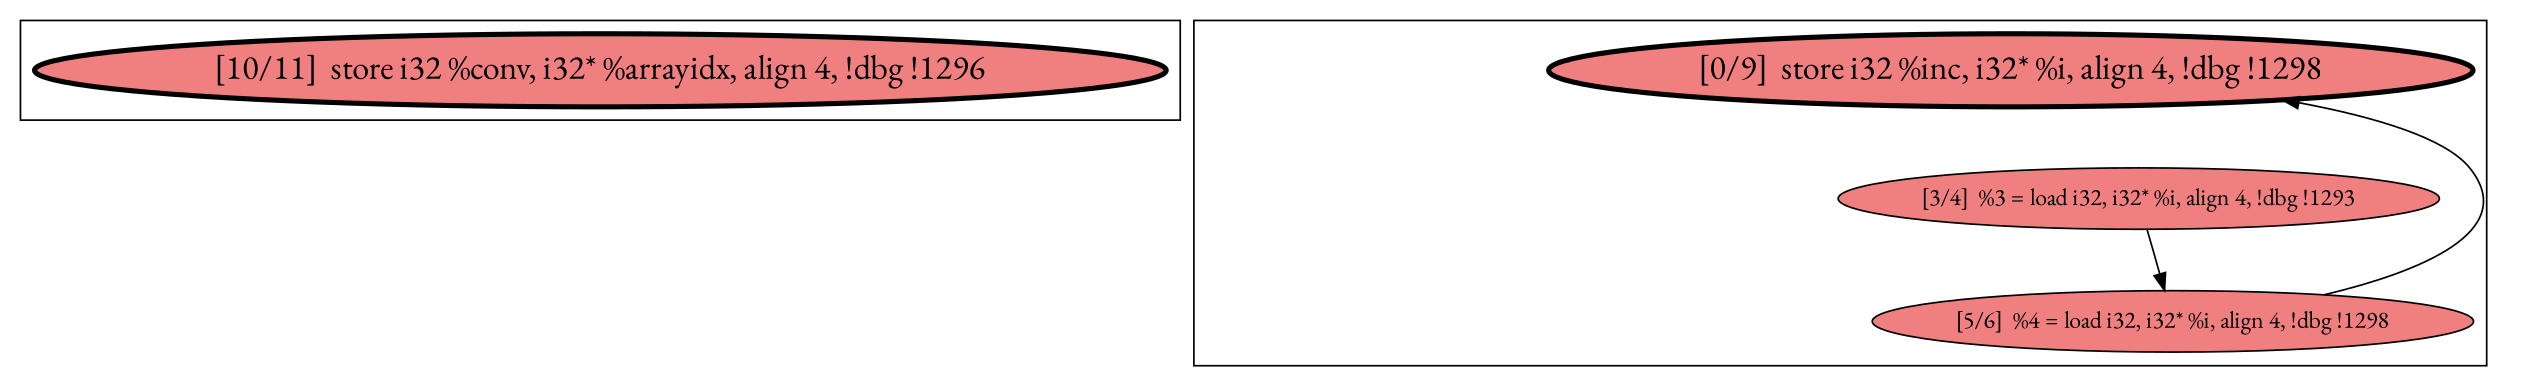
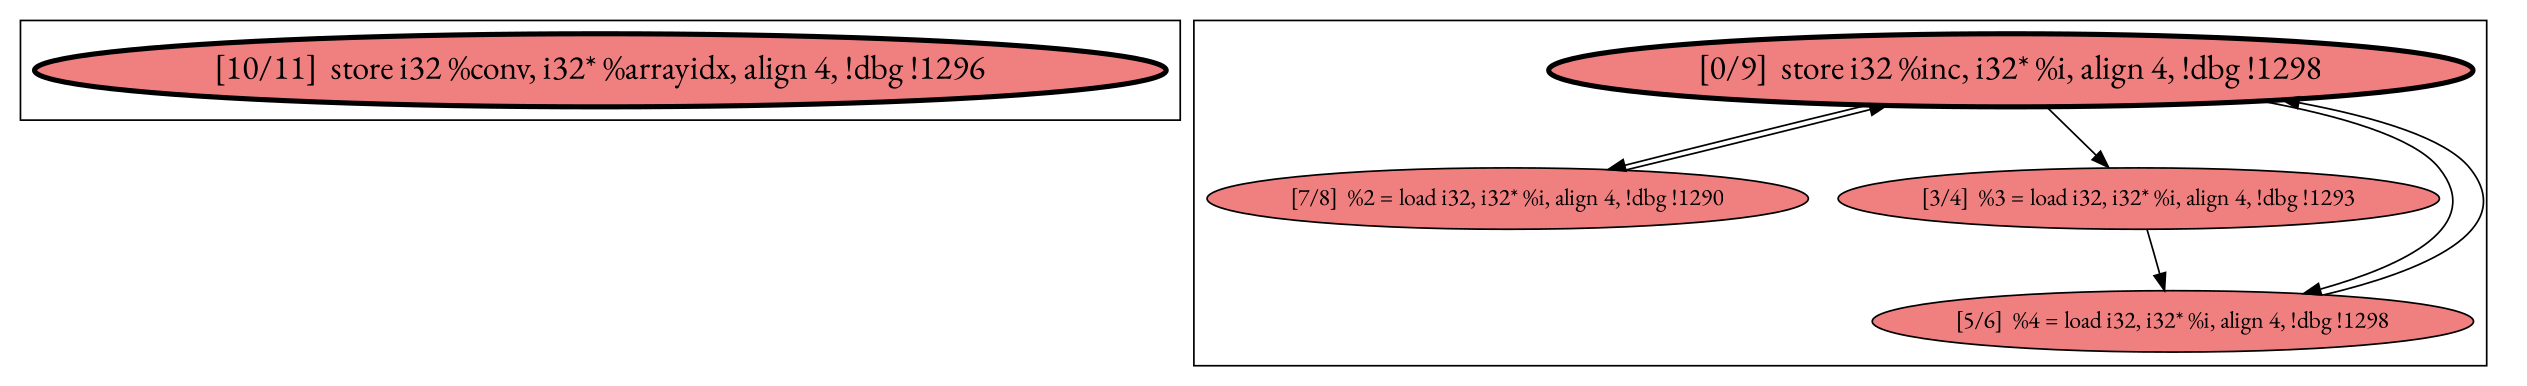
edge "[0/9]  store i32 %inc, i32* %i, align 4, !dbg !1298" -> "[3/4]  %3 = load i32, i32* %i, align 4, !dbg !1293": added
edge "[0/9]  store i32 %inc, i32* %i, align 4, !dbg !1298" -> "[5/6]  %4 = load i32, i32* %i, align 4, !dbg !1298": added
node "[7/8]  %2 = load i32, i32* %i, align 4, !dbg !1290": added
